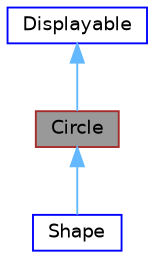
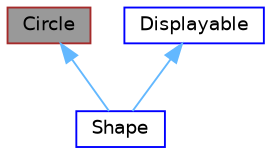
edge "Circle" -> "Displayable": now "Shape" -> "Displayable"
